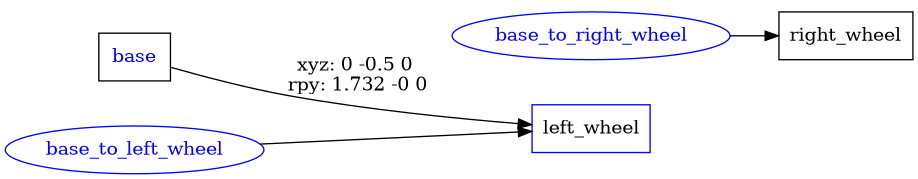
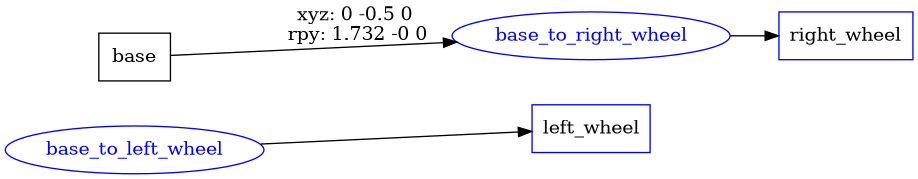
node "right_wheel": color black -> blue
node "base": fontcolor blue -> black
edge "base" -> "left_wheel": now "base" -> "base_to_right_wheel"
